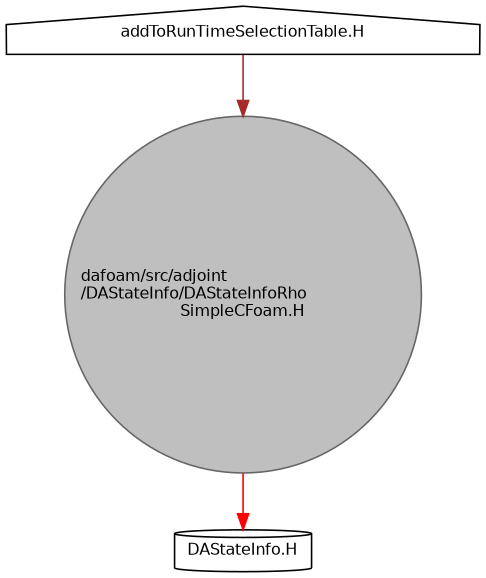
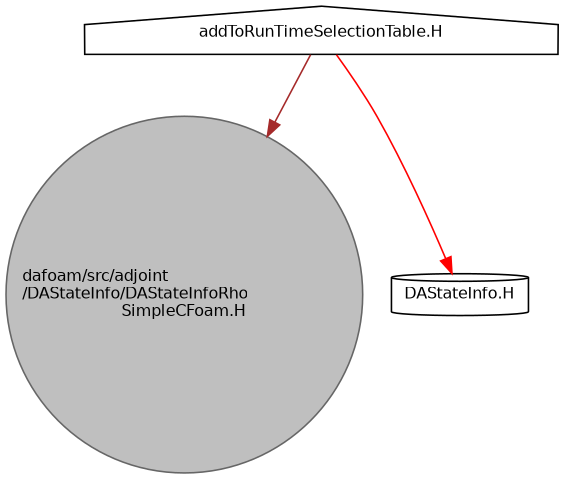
edge "dafoam/src/adjoint /DAStateInfo/DAStateInfoRho SimpleCFoam.H" -> "DAStateInfo.H": now "addToRunTimeSelectionTable.H" -> "DAStateInfo.H"
